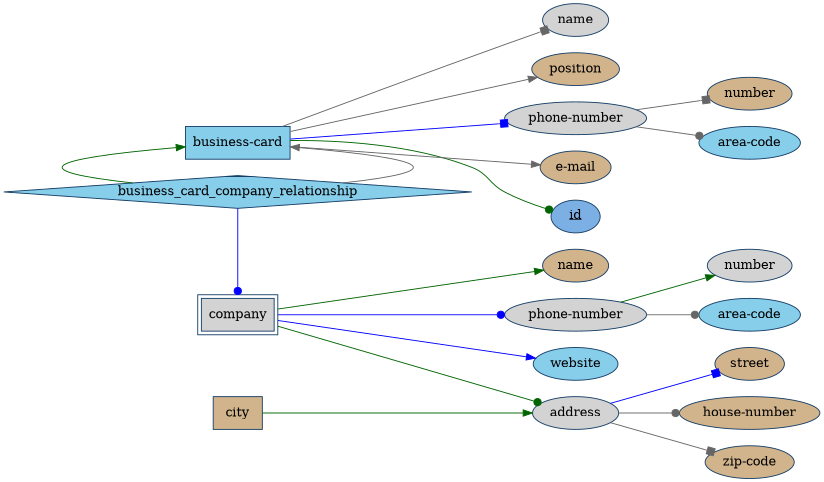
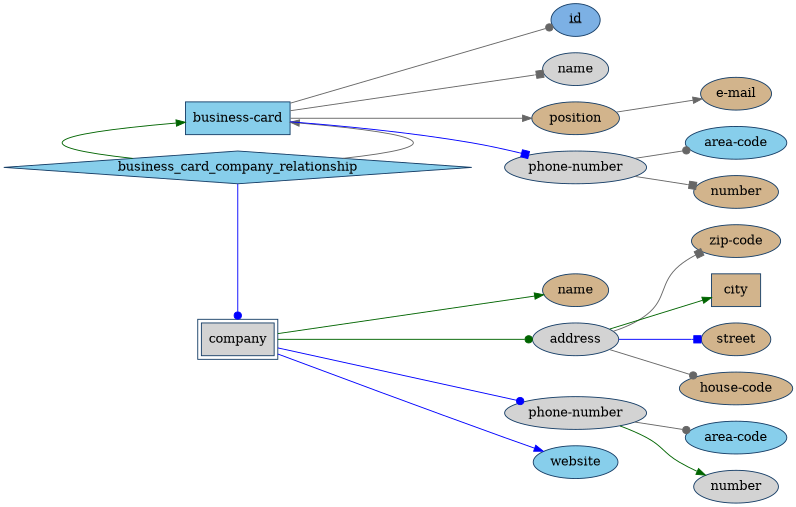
edge "business-card" -> "id": color darkgreen -> gray40
edge "business-card" -> "e-mail": now "position" -> "e-mail"
edge "city" -> "address": reversed
node "house-number": label "house-number" -> "house-code"
